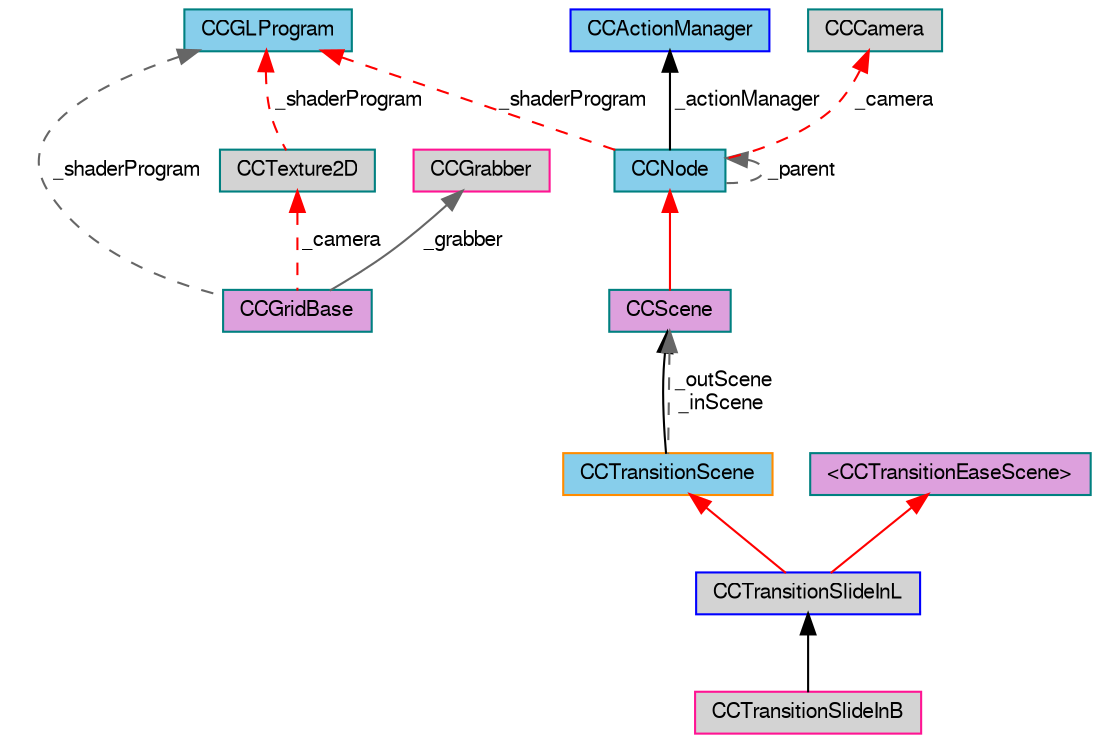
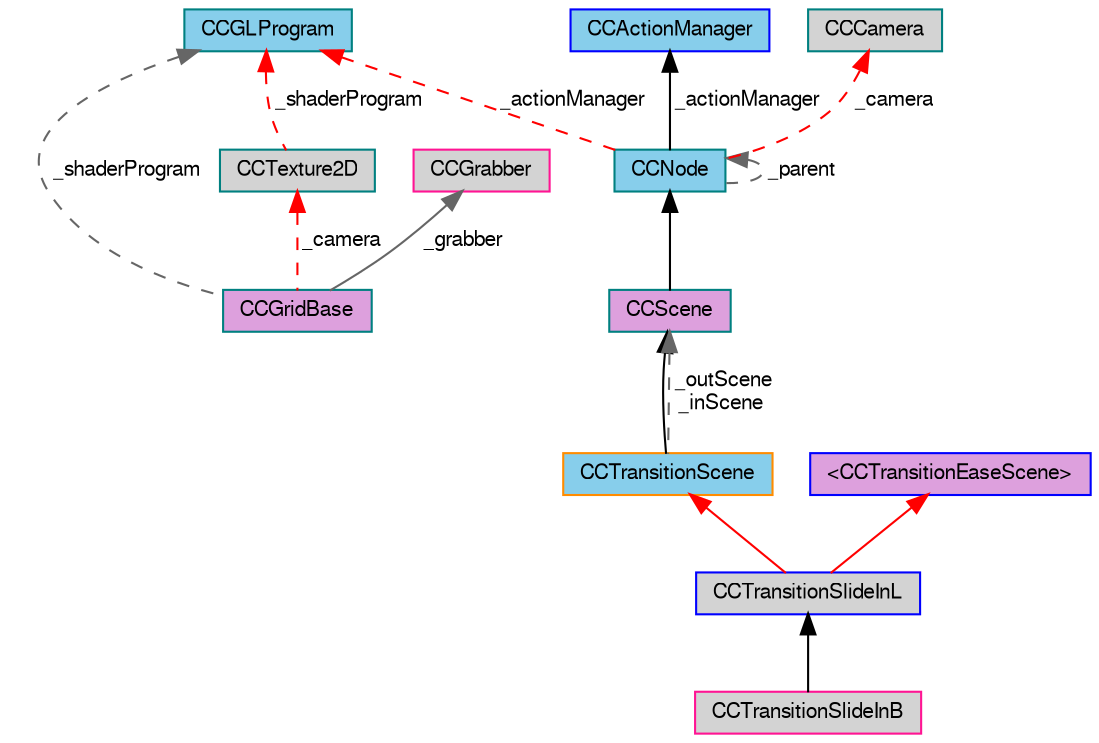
edge "CCNode" -> "CCGLProgram": label " _shaderProgram" -> " _actionManager"
edge "CCScene" -> "CCNode": color red -> black
node "<CCTransitionEaseScene>": color teal -> blue
